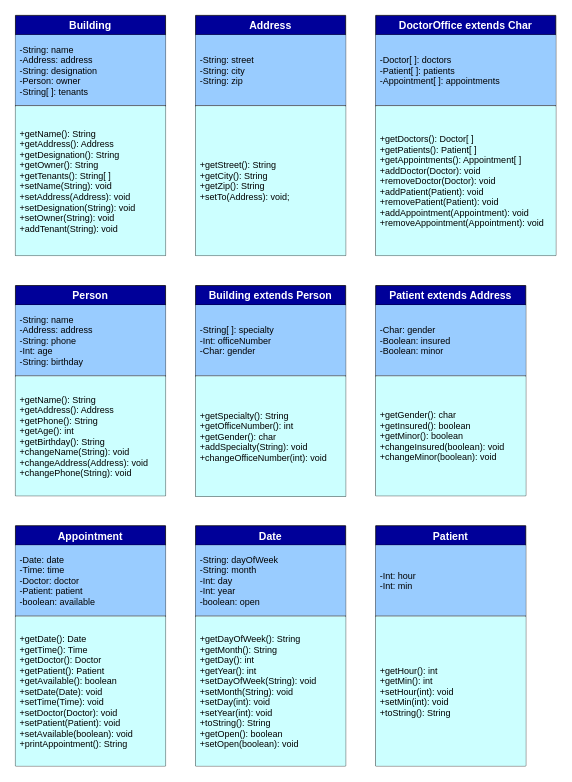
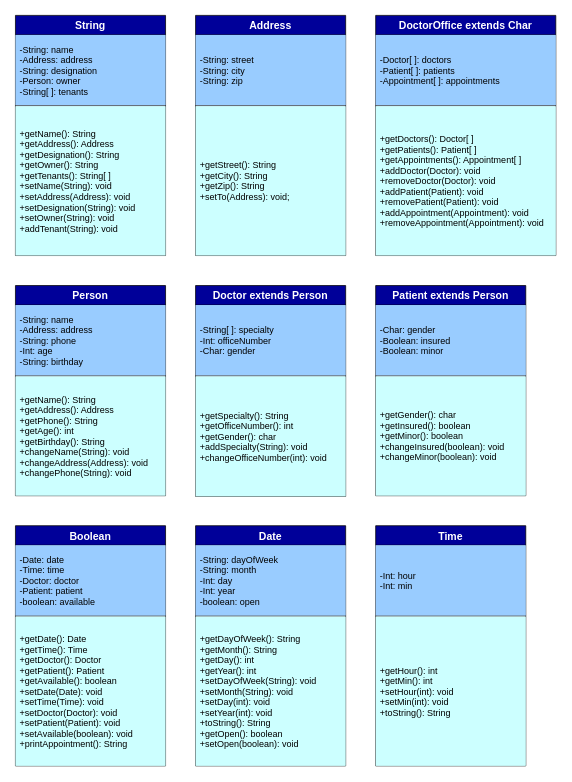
node "Building": label "Building" -> "String"
node "Building extends Person": label "Building extends Person" -> "Doctor extends Person"
node "Patient extends Address": label "Patient extends Address" -> "Patient extends Person"
node "Appointment": label "Appointment" -> "Boolean"
node "Patient": label "Patient" -> "Time"
